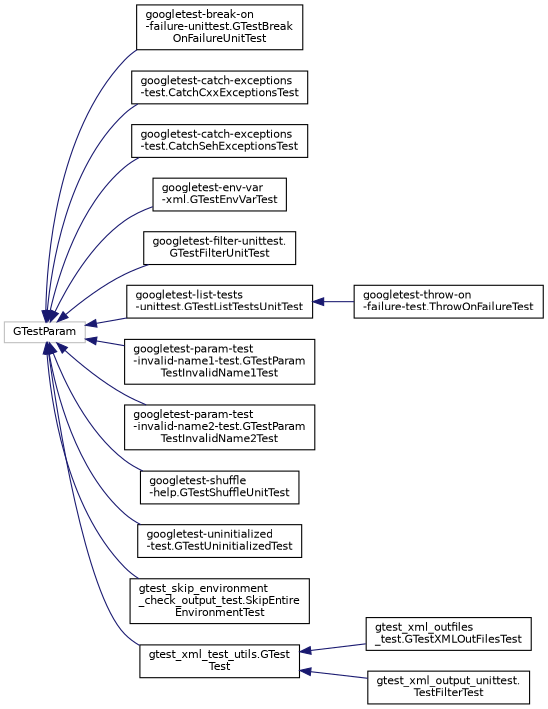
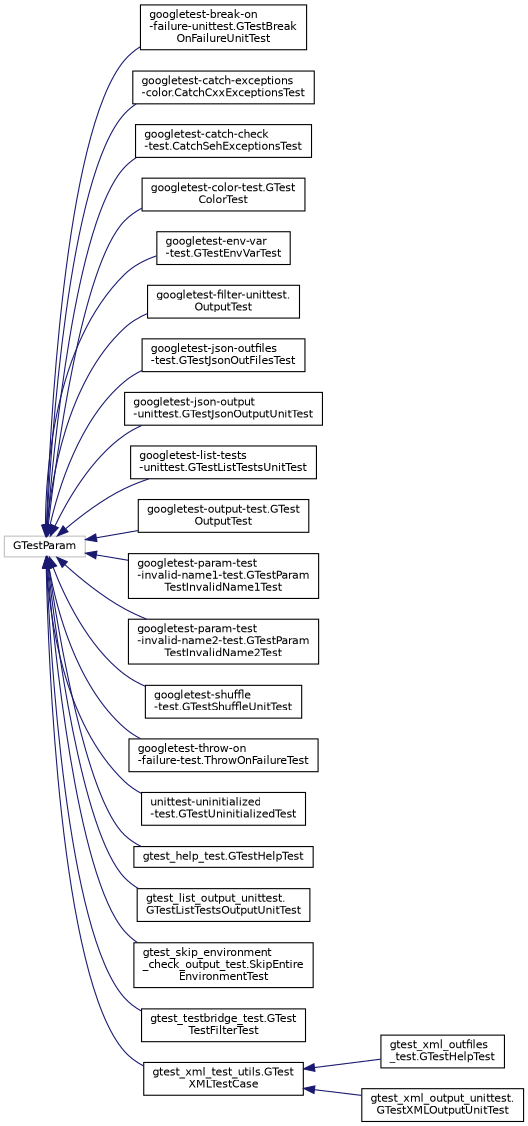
node "googletest-catch-exceptions -test.CatchCxxExceptionsTest": label "googletest-catch-exceptions -test.CatchCxxExceptionsTest" -> "googletest-catch-exceptions -color.CatchCxxExceptionsTest"
node "googletest-catch-exceptions -test.CatchSehExceptionsTest": label "googletest-catch-exceptions -test.CatchSehExceptionsTest" -> "googletest-catch-check -test.CatchSehExceptionsTest"
node "googletest-env-var -xml.GTestEnvVarTest": label "googletest-env-var -xml.GTestEnvVarTest" -> "googletest-env-var -test.GTestEnvVarTest"
node "googletest-color-test.GTest ColorTest": added
node "googletest-filter-unittest. GTestFilterUnitTest": label "googletest-filter-unittest. GTestFilterUnitTest" -> "googletest-filter-unittest. OutputTest"
edge "googletest-throw-on -failure-test.ThrowOnFailureTest" -> "googletest-list-tests -unittest.GTestListTestsUnitTest": now "googletest-throw-on -failure-test.ThrowOnFailureTest" -> "GTestParam"
node "googletest-json-outfiles -test.GTestJsonOutFilesTest": added
node "googletest-json-output -unittest.GTestJsonOutputUnitTest": added
node "googletest-shuffle -help.GTestShuffleUnitTest": label "googletest-shuffle -help.GTestShuffleUnitTest" -> "googletest-shuffle -test.GTestShuffleUnitTest"
node "googletest-output-test.GTest OutputTest": added
node "googletest-uninitialized -test.GTestUninitializedTest": label "googletest-uninitialized -test.GTestUninitializedTest" -> "unittest-uninitialized -test.GTestUninitializedTest"
node "gtest_xml_outfiles _test.GTestXMLOutFilesTest": label "gtest_xml_outfiles _test.GTestXMLOutFilesTest" -> "gtest_xml_outfiles _test.GTestHelpTest"
node "gtest_xml_test_utils.GTest Test": label "gtest_xml_test_utils.GTest Test" -> "gtest_xml_test_utils.GTest XMLTestCase"
node "gtest_xml_output_unittest. TestFilterTest": label "gtest_xml_output_unittest. TestFilterTest" -> "gtest_xml_output_unittest. GTestXMLOutputUnitTest"
node "gtest_help_test.GTestHelpTest": added
node "gtest_list_output_unittest. GTestListTestsOutputUnitTest": added
node "gtest_testbridge_test.GTest TestFilterTest": added
